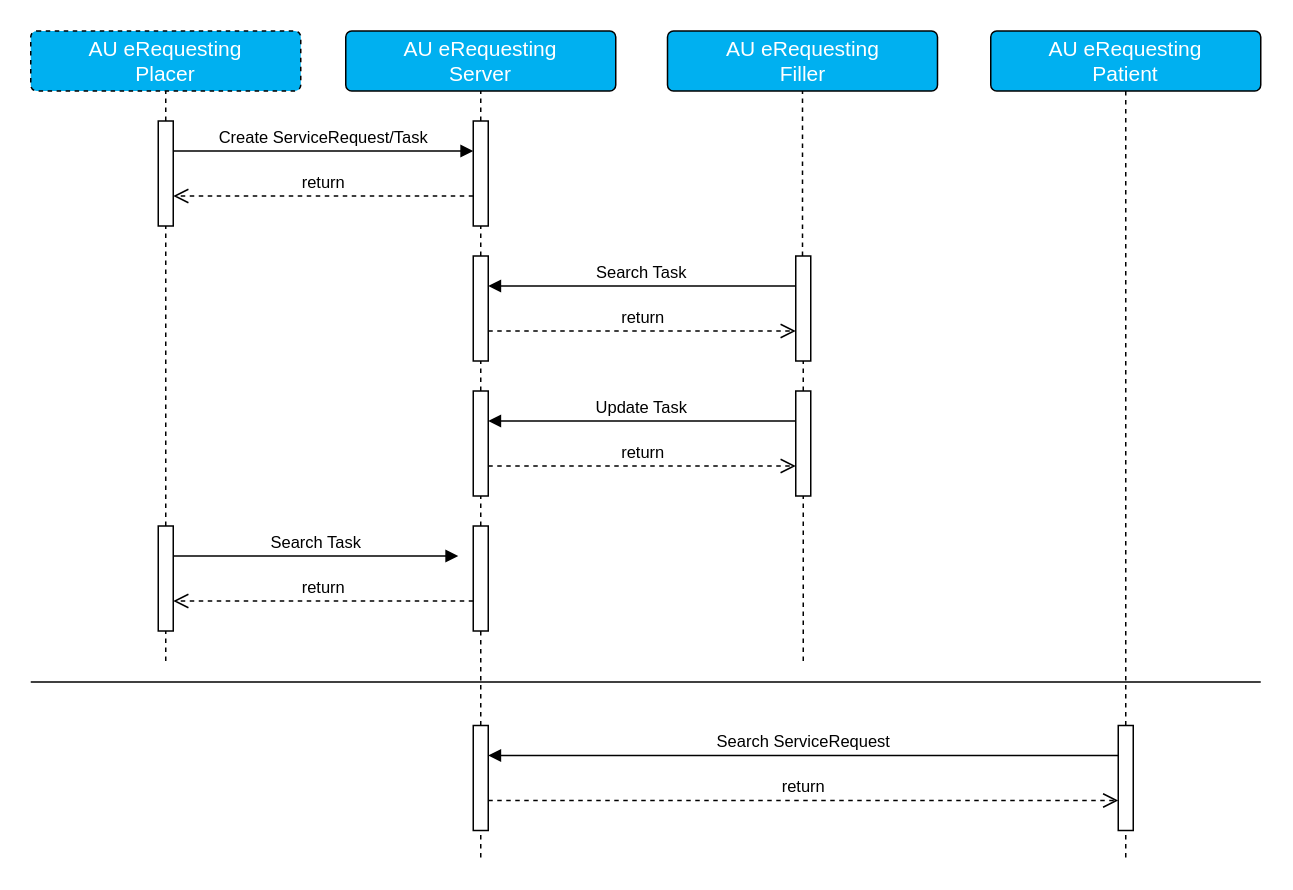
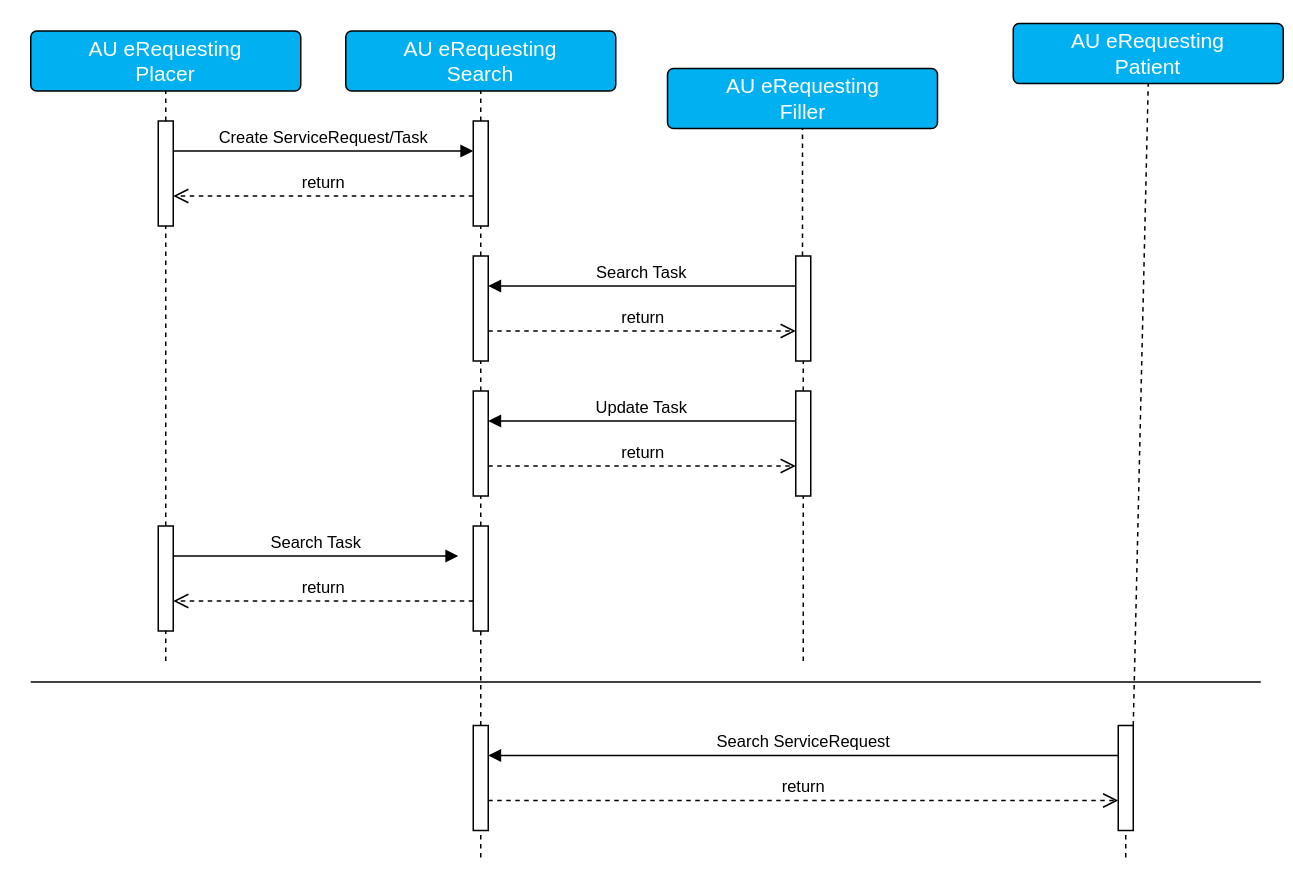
node "AU eRequesting Placer": style dashed -> solid
node "AU eRequesting Server": label "AU eRequesting Server" -> "AU eRequesting Search"
node "AU eRequesting Filler": moved (803, 61) -> (803, 98)
node "AU eRequesting Patient": moved (1126, 61) -> (1148, 53)
